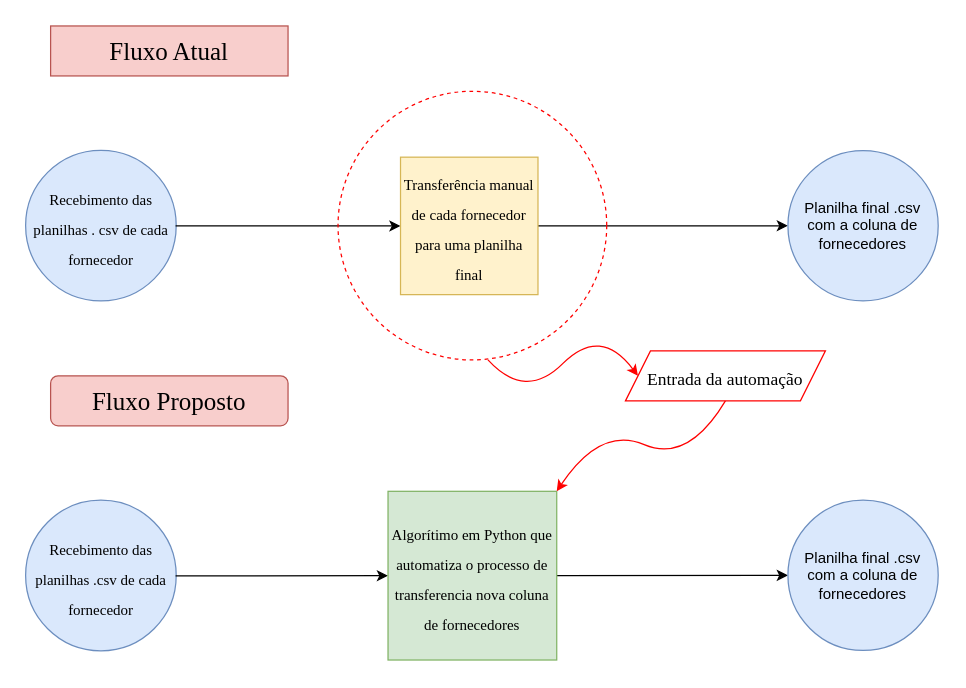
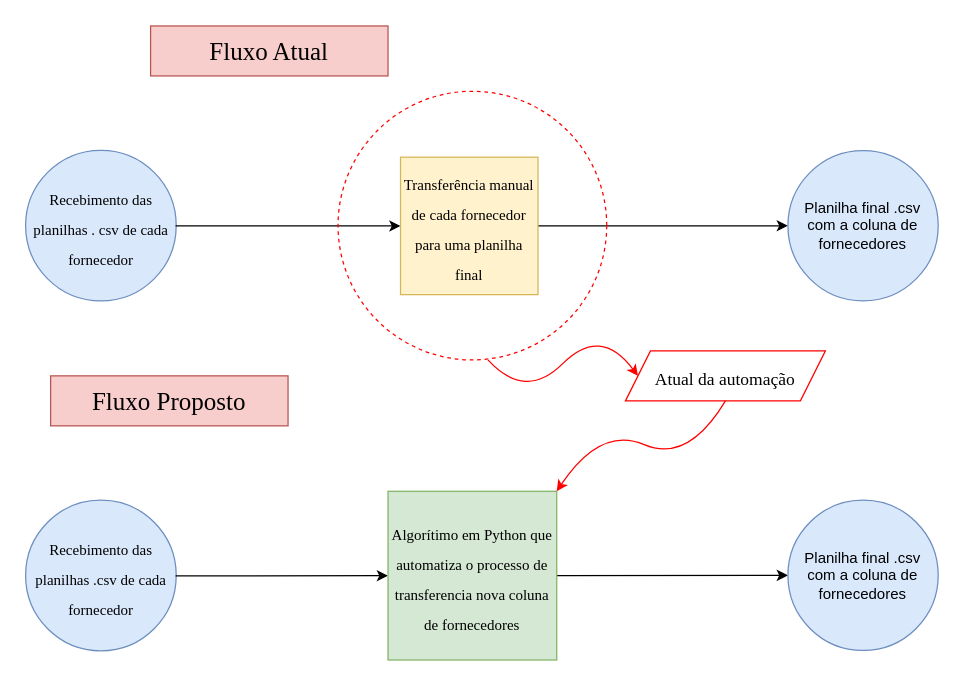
node "Fluxo Atual": moved (169, 51) -> (269, 51)
node "Entrada da automação": label "Entrada da automação" -> "Atual da automação"
node "Fluxo Proposto": shape rounded rectangle -> rectangle
